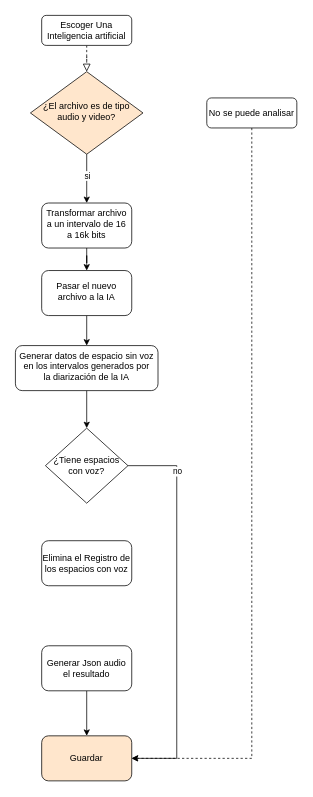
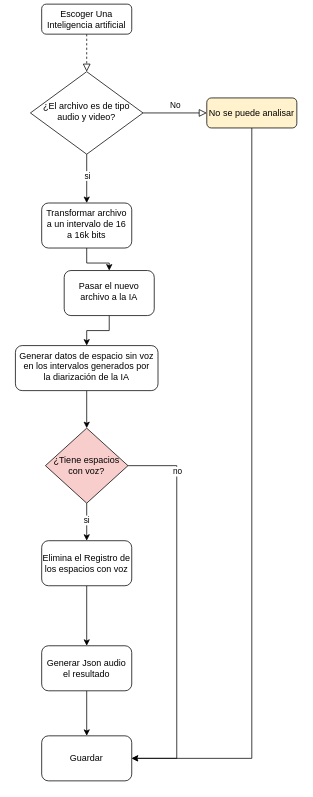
node "Escoger Una Inteligencia artificial": moved (87, 30) -> (87, 19)
node "¿El archivo es de tipo audio y video?": fillcolor #ffe6cc -> #ffffff
edge "¿El archivo es de tipo audio y video?" -> "No se puede analisar": added, label "No"
node "No se puede analisar": fillcolor #ffffff -> #fff2cc
node "Pasar el nuevo archivo a la IA": moved (87, 293) -> (109, 293)
node "¿Tiene espacios con voz?": fillcolor #ffffff -> #f8cecc
edge "No se puede analisar" -> "Guardar": style dashed -> solid
edge "¿Tiene espacios con voz?" -> "Elimina el Registro de los espacios con voz": added, label "si"
edge "Elimina el Registro de los espacios con voz" -> "Generar Json audio el resultado": added
node "Guardar": fillcolor #ffe6cc -> #ffffff
